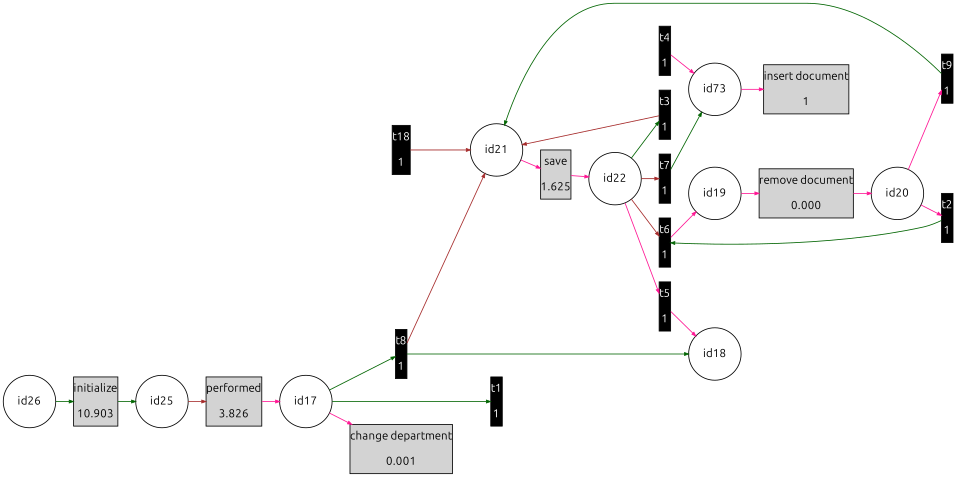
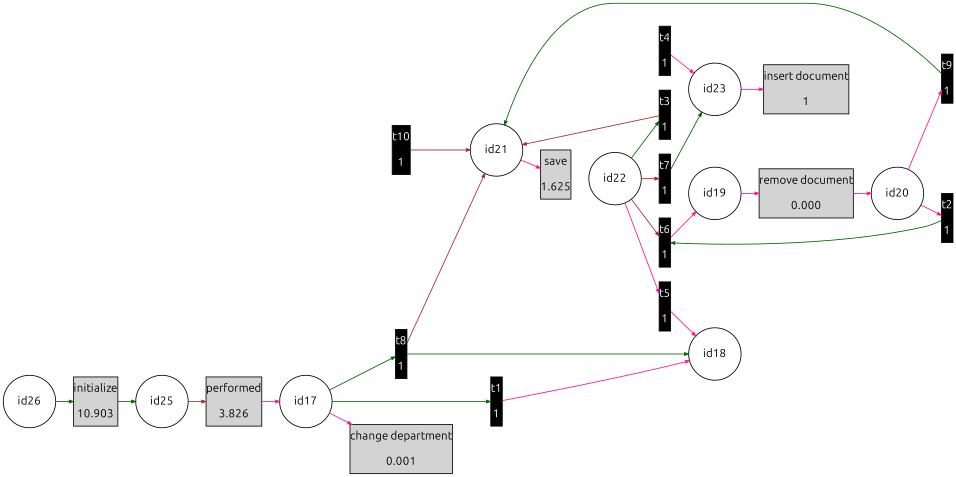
node "id73": label "id73" -> "id23"
node "t18 1": label "t18 1" -> "t10 1"
edge "save 1.625" -> "id22": removed
edge "t1 1" -> "id18": added
